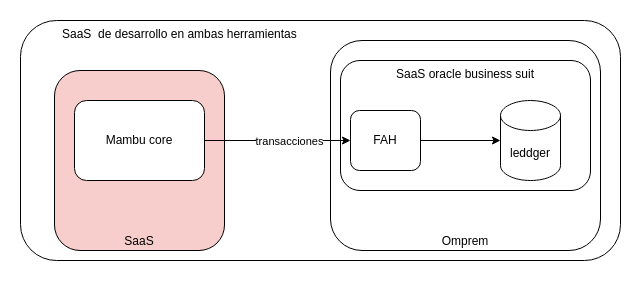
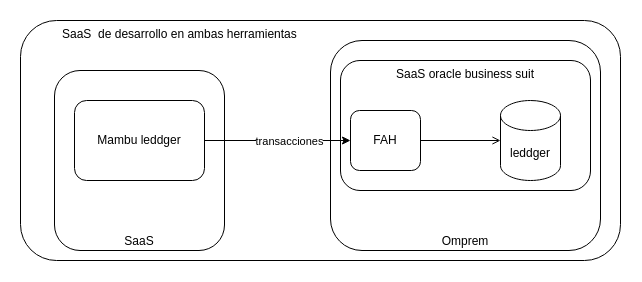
node "Mambu core": label "Mambu core" -> "Mambu leddger"
edge "FAH" -> "leddger": arrowhead classic -> open
node "SaaS": fillcolor #f8cecc -> #ffffff
